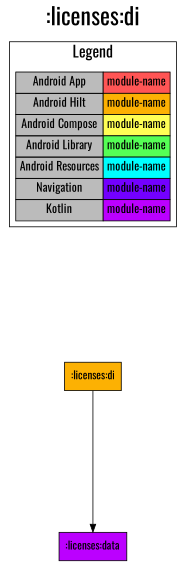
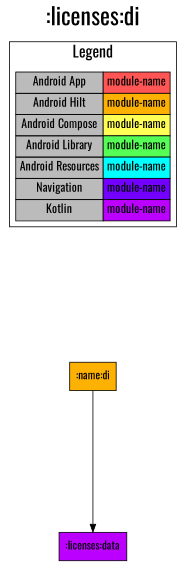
node ":licenses:di": label ":licenses:di" -> ":name:di"
